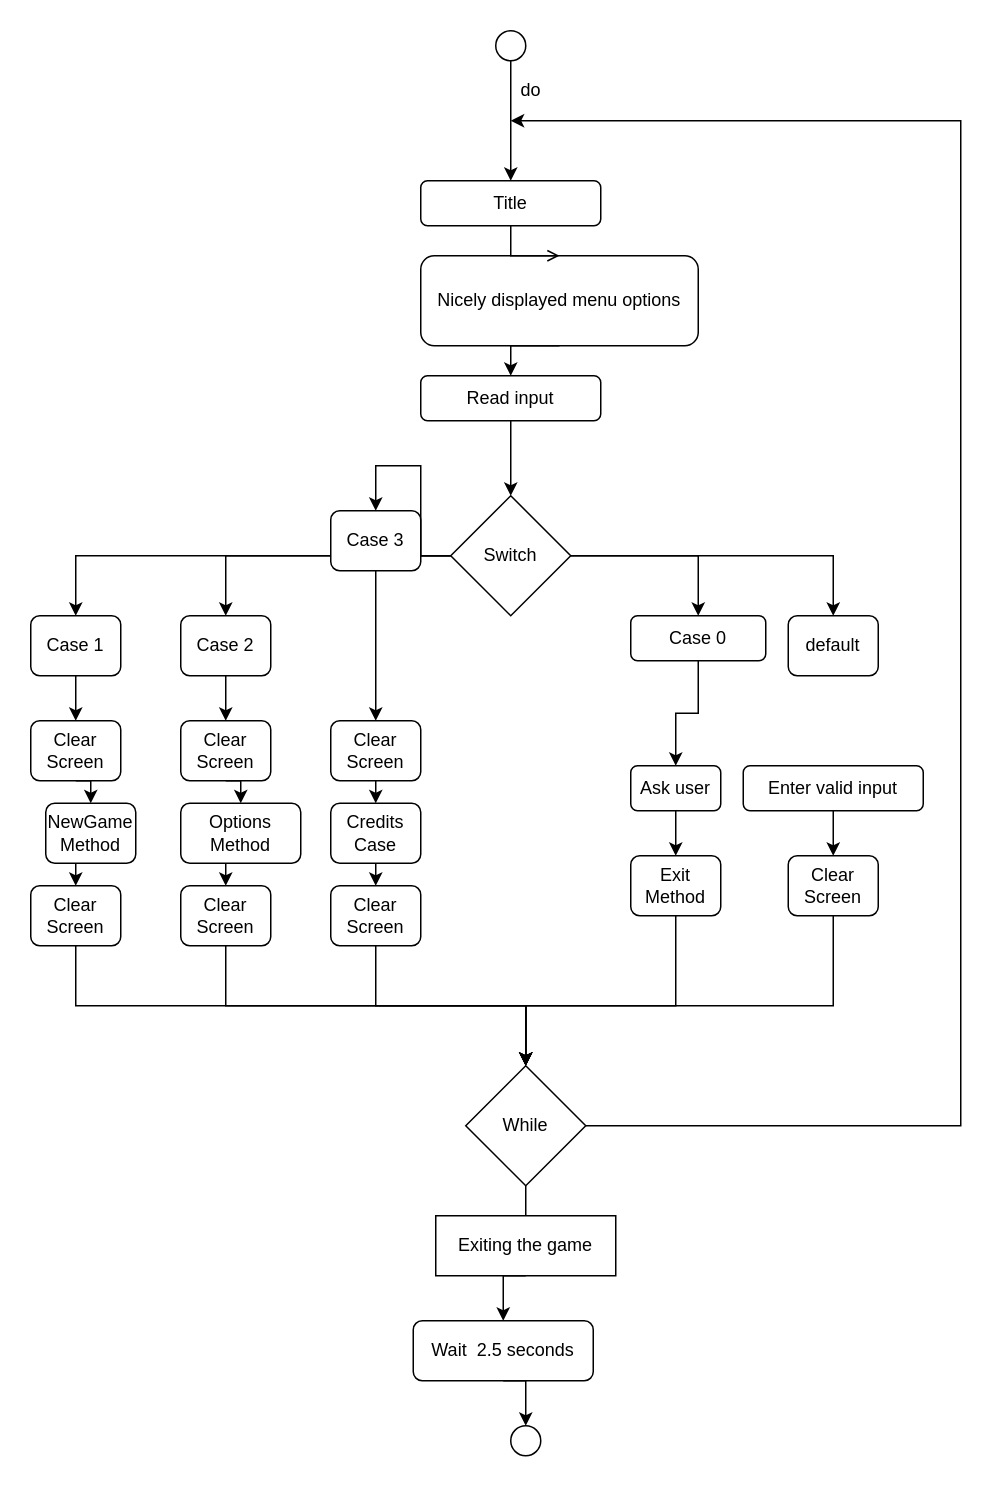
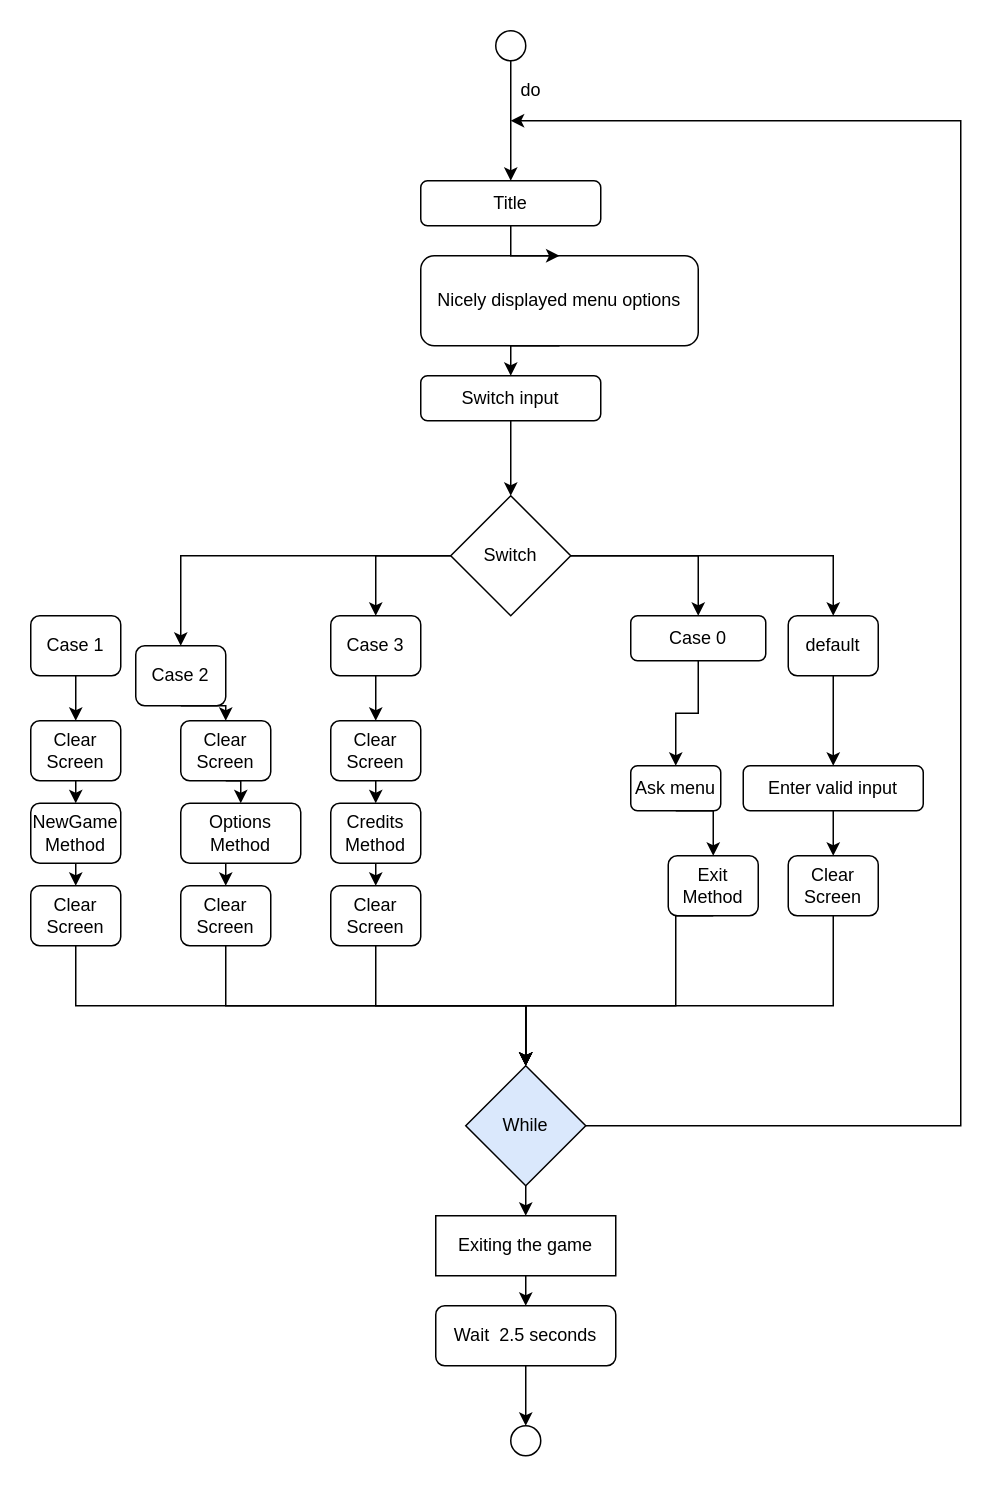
edge "Title" -> "Nicely displayed menu options": arrowhead open -> classic
node "Read input": label "Read input" -> "Switch input"
node "Case 3": moved (376, 541) -> (376, 646)
edge "Switch" -> "Case 1": removed
node "Case 2": moved (226, 646) -> (181, 676)
edge "default" -> "Enter valid input": added
node "Ask user": label "Ask user" -> "Ask menu"
node "NewGame Method": moved (91, 833) -> (76, 833)
node "Credits Case": label "Credits Case" -> "Credits Method"
node "Exit Method": moved (676, 886) -> (713, 886)
node "While": fillcolor #ffffff -> #dae8fc
edge "While" -- "Exiting the game": arrowhead none -> classic
node "Wait 2.5 seconds": moved (503, 1351) -> (526, 1336)
